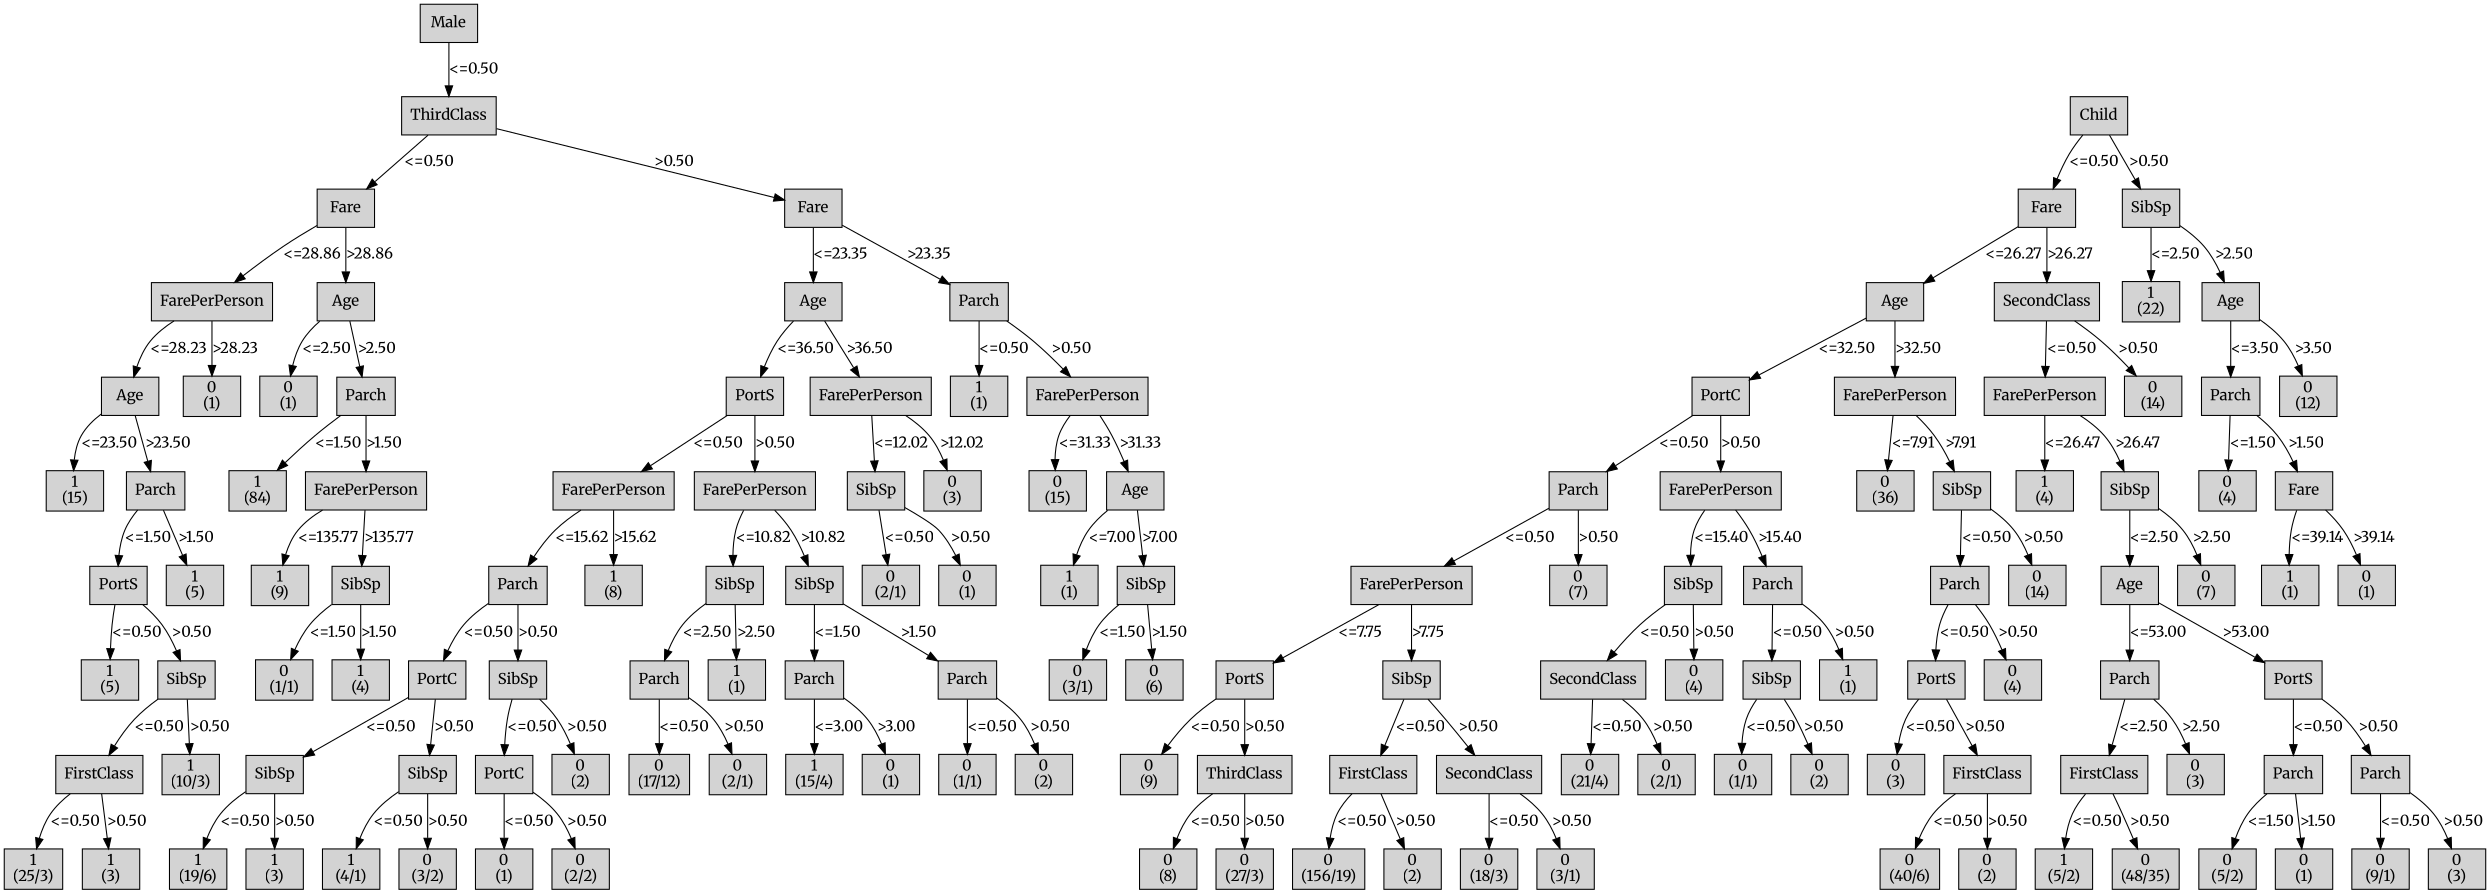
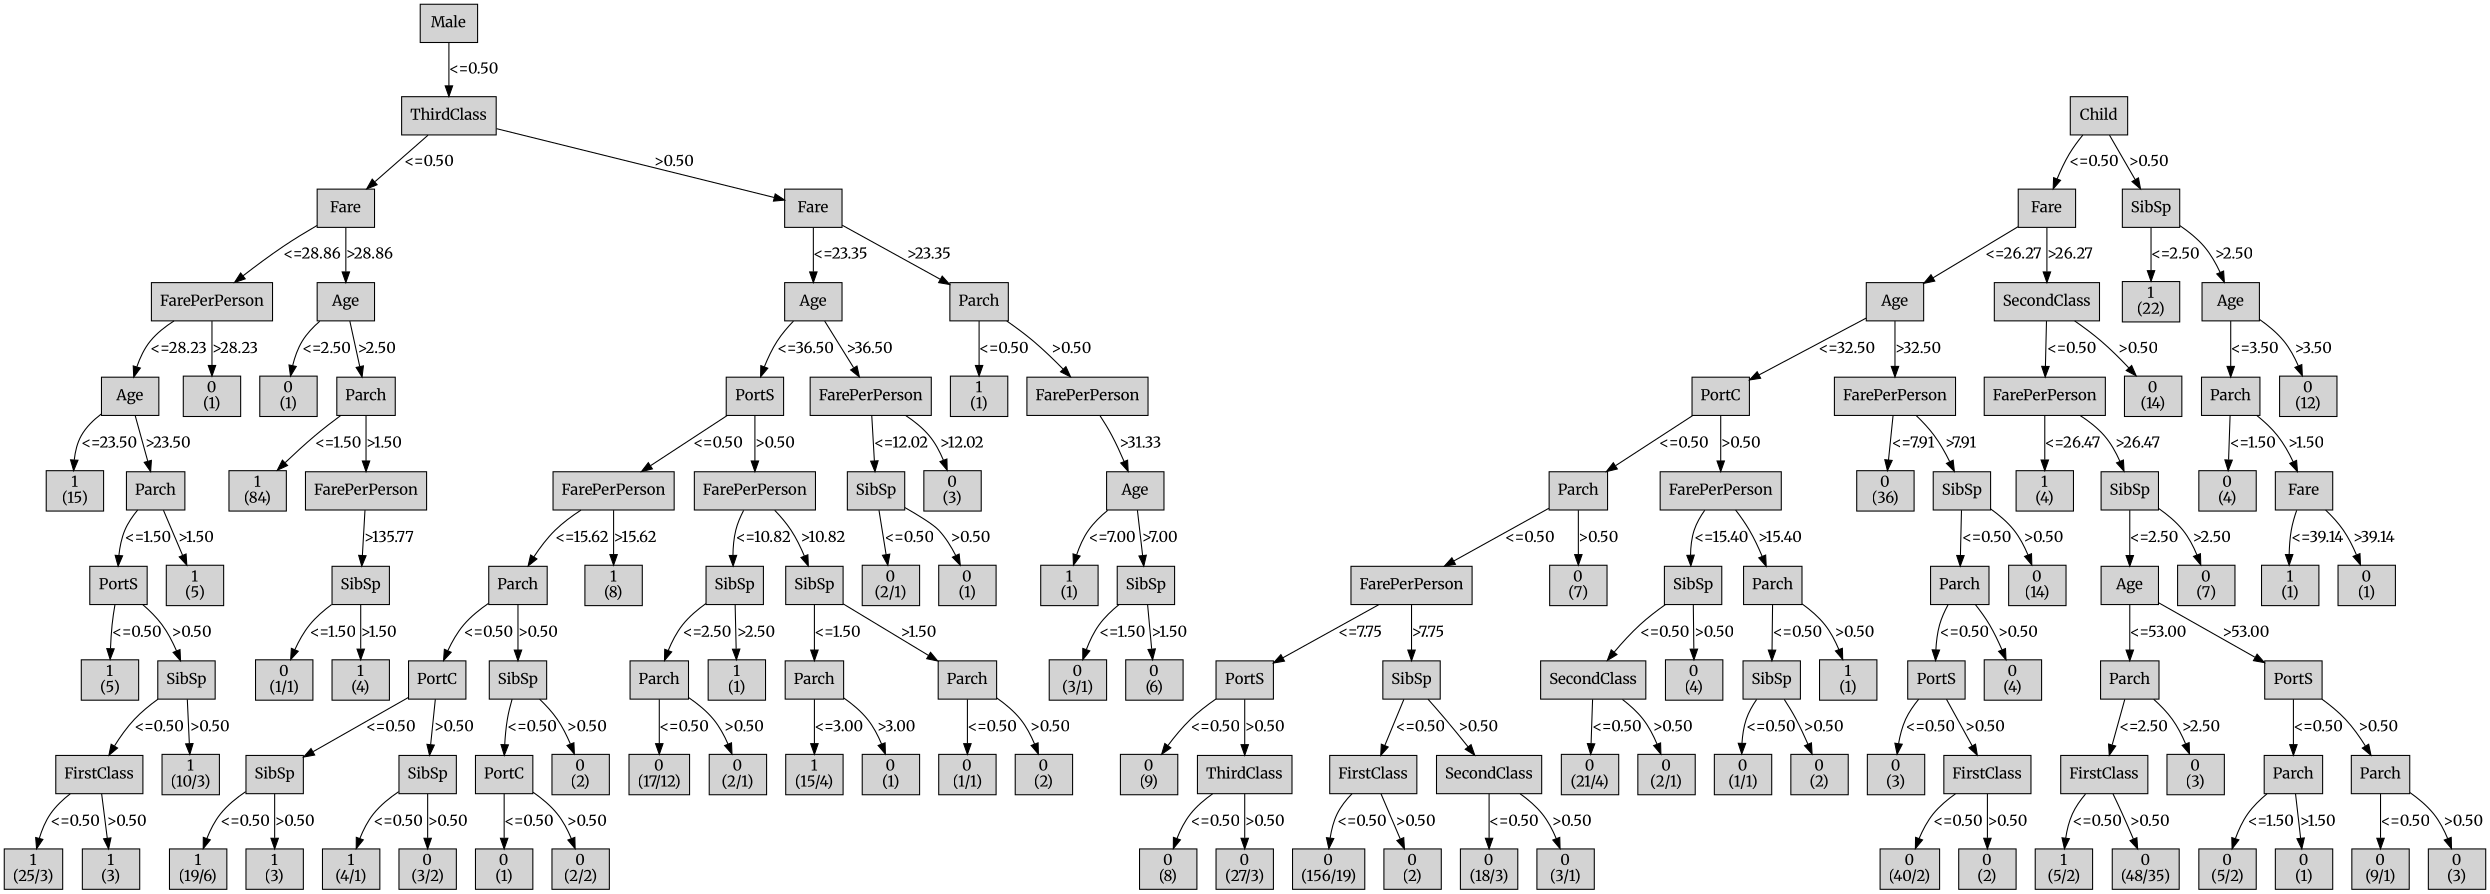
node "0 (15)": removed
node "1 (9)": removed
node "0 (40/6)": label "0 (40/6)" -> "0 (40/2)"
